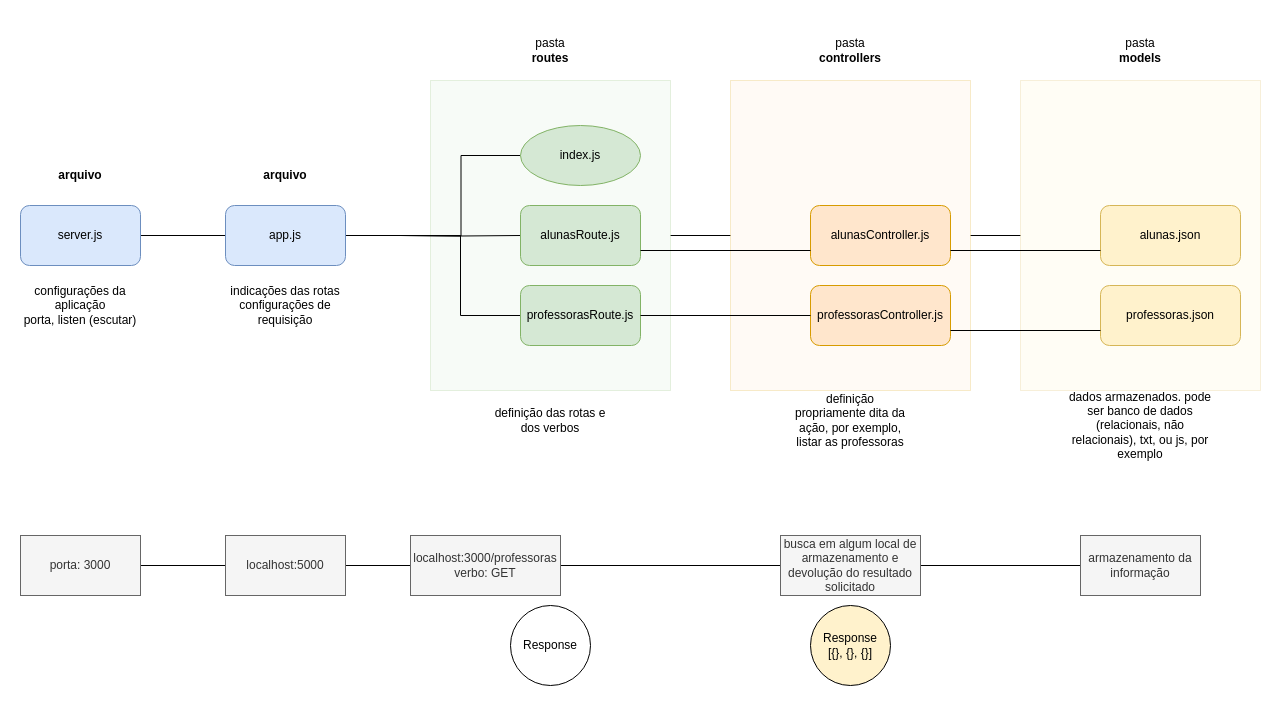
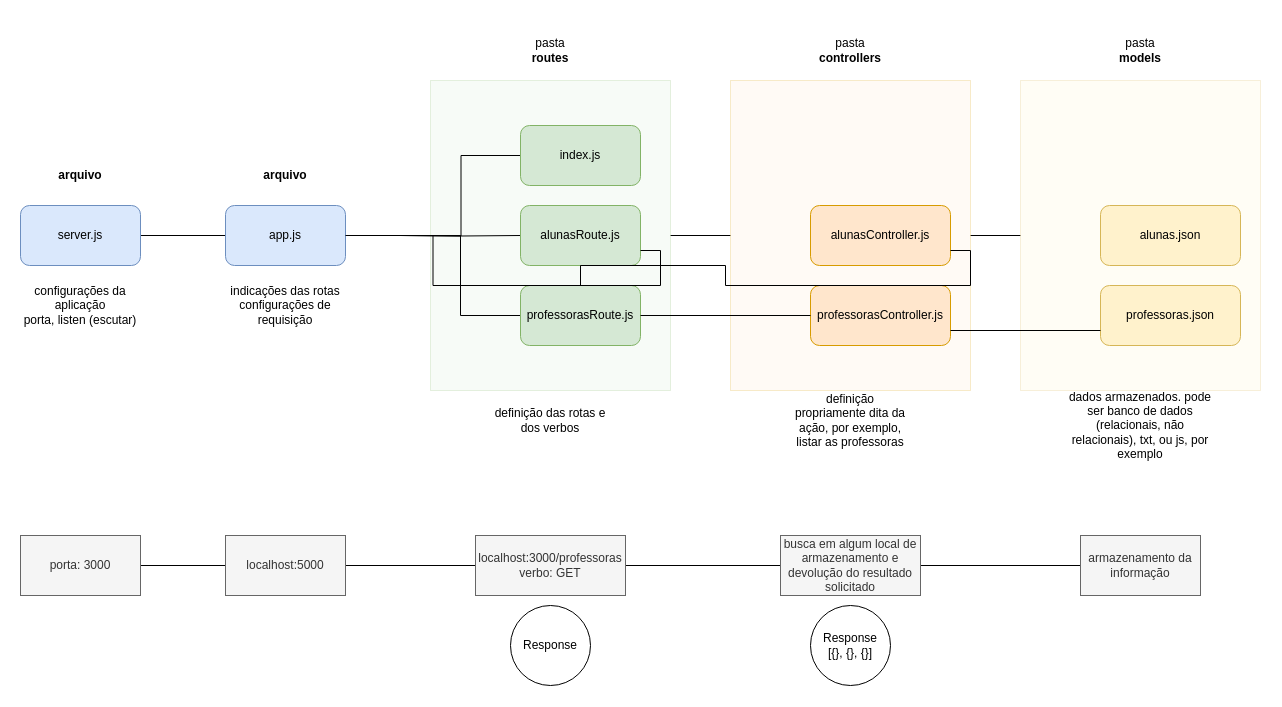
node "index.js": shape ellipse -> rounded rectangle
edge "alunasRoute.js" -- "alunasController.js": now "alunasRoute.js" -- "app.js"
edge "alunasController.js" -- "alunas.json": now "alunasController.js" -- "professorasRoute.js"
node "localhost:3000/professoras verbo: GET": moved (486, 566) -> (551, 566)
node "Response [{}, {}, {}]": fillcolor #fff2cc -> #ffffff
